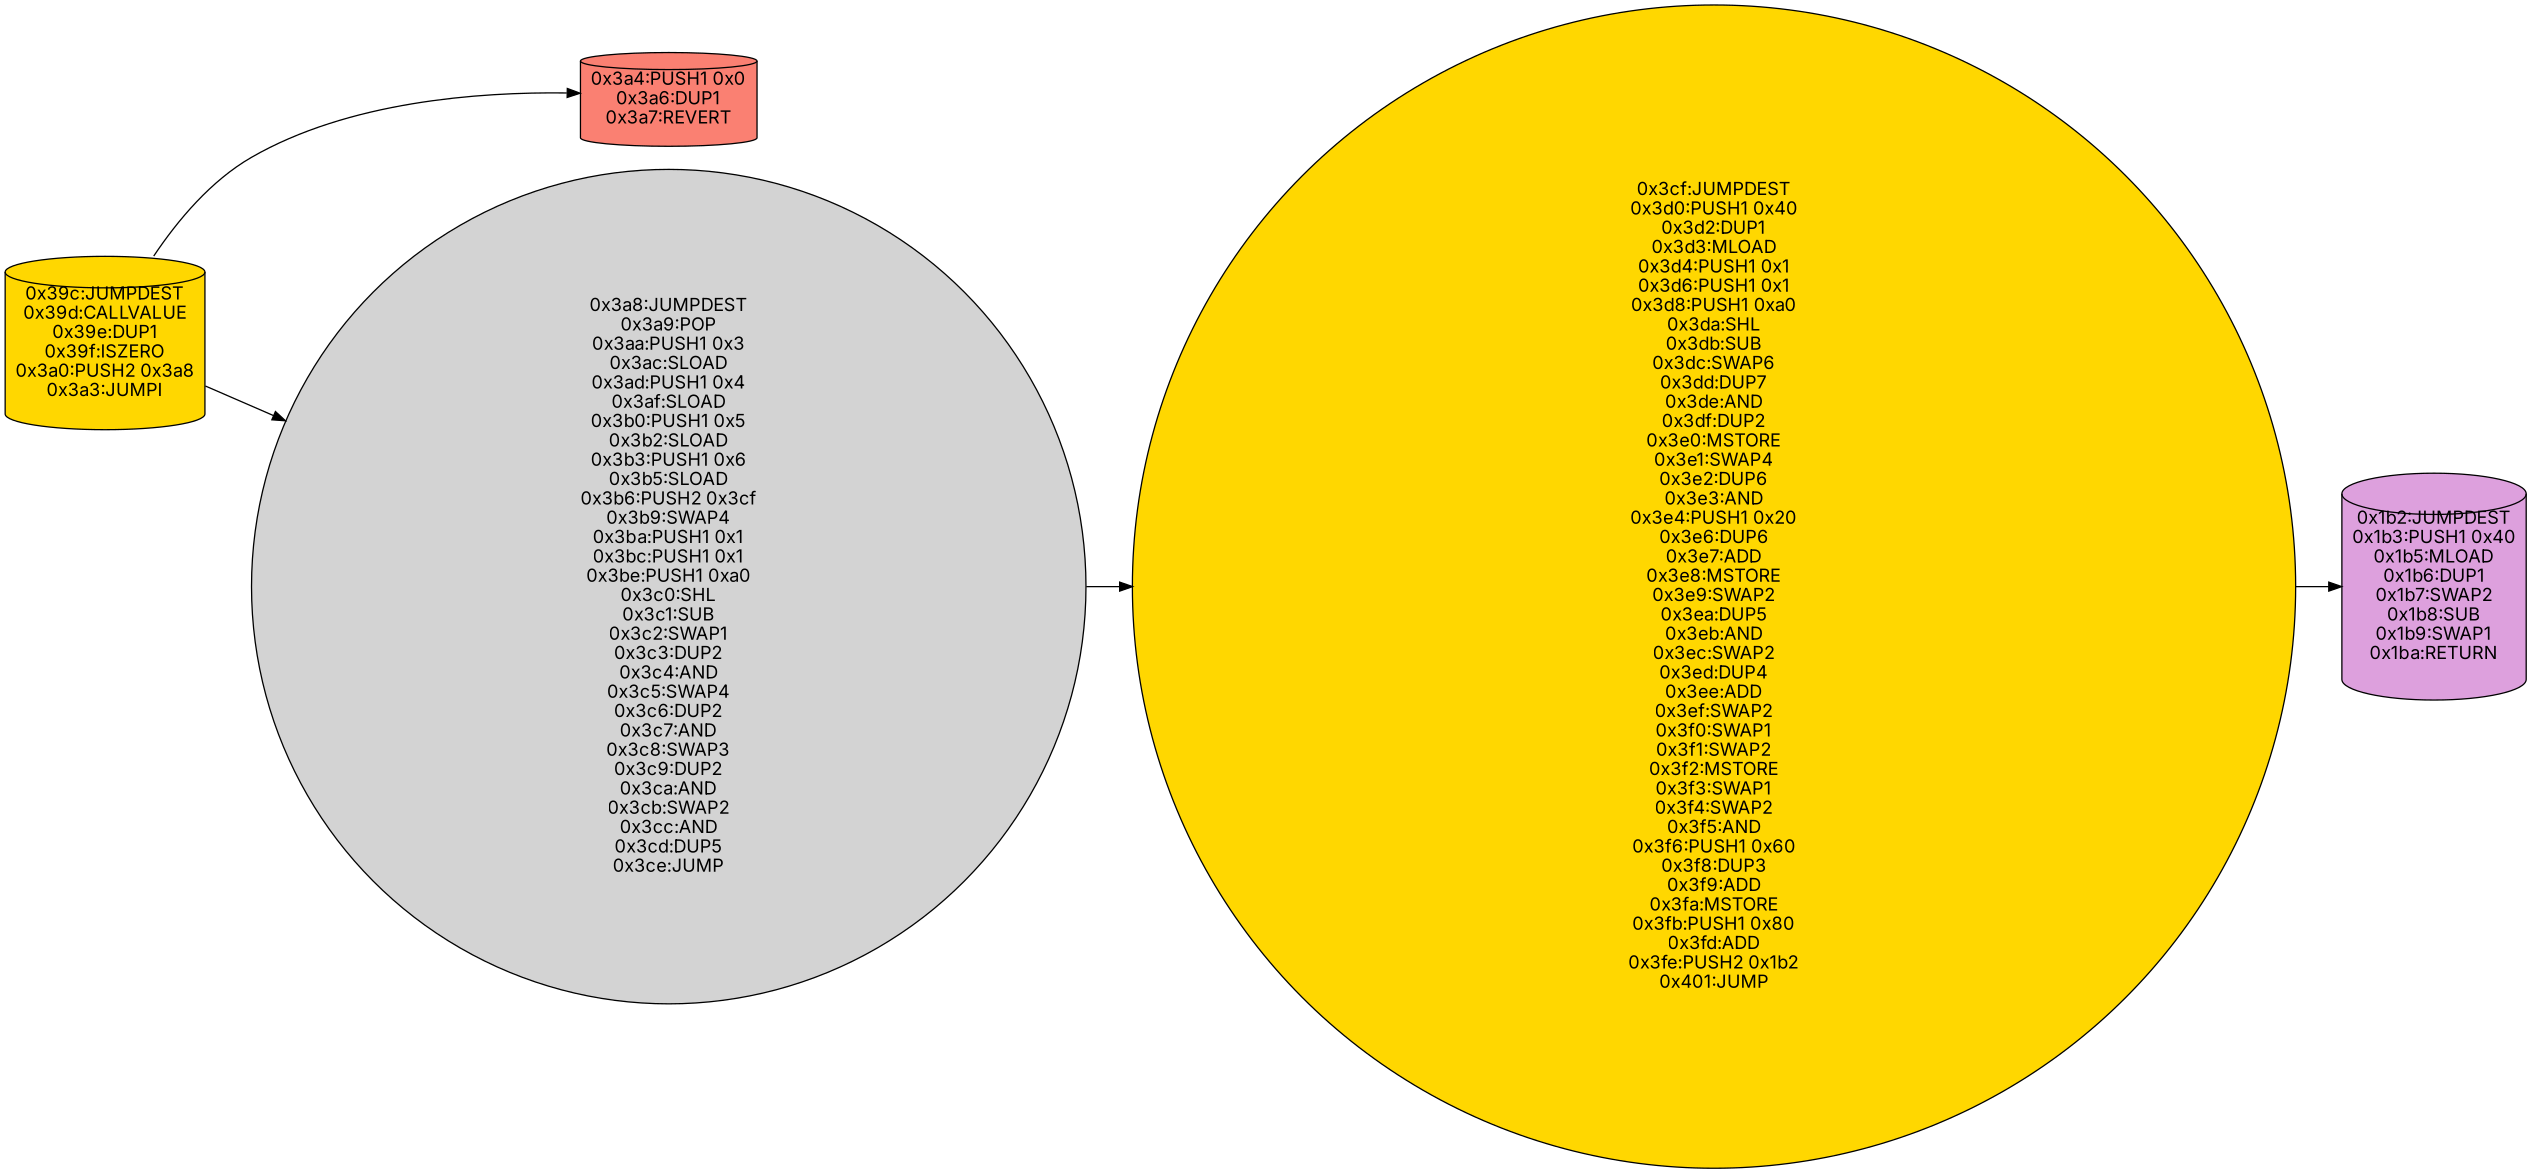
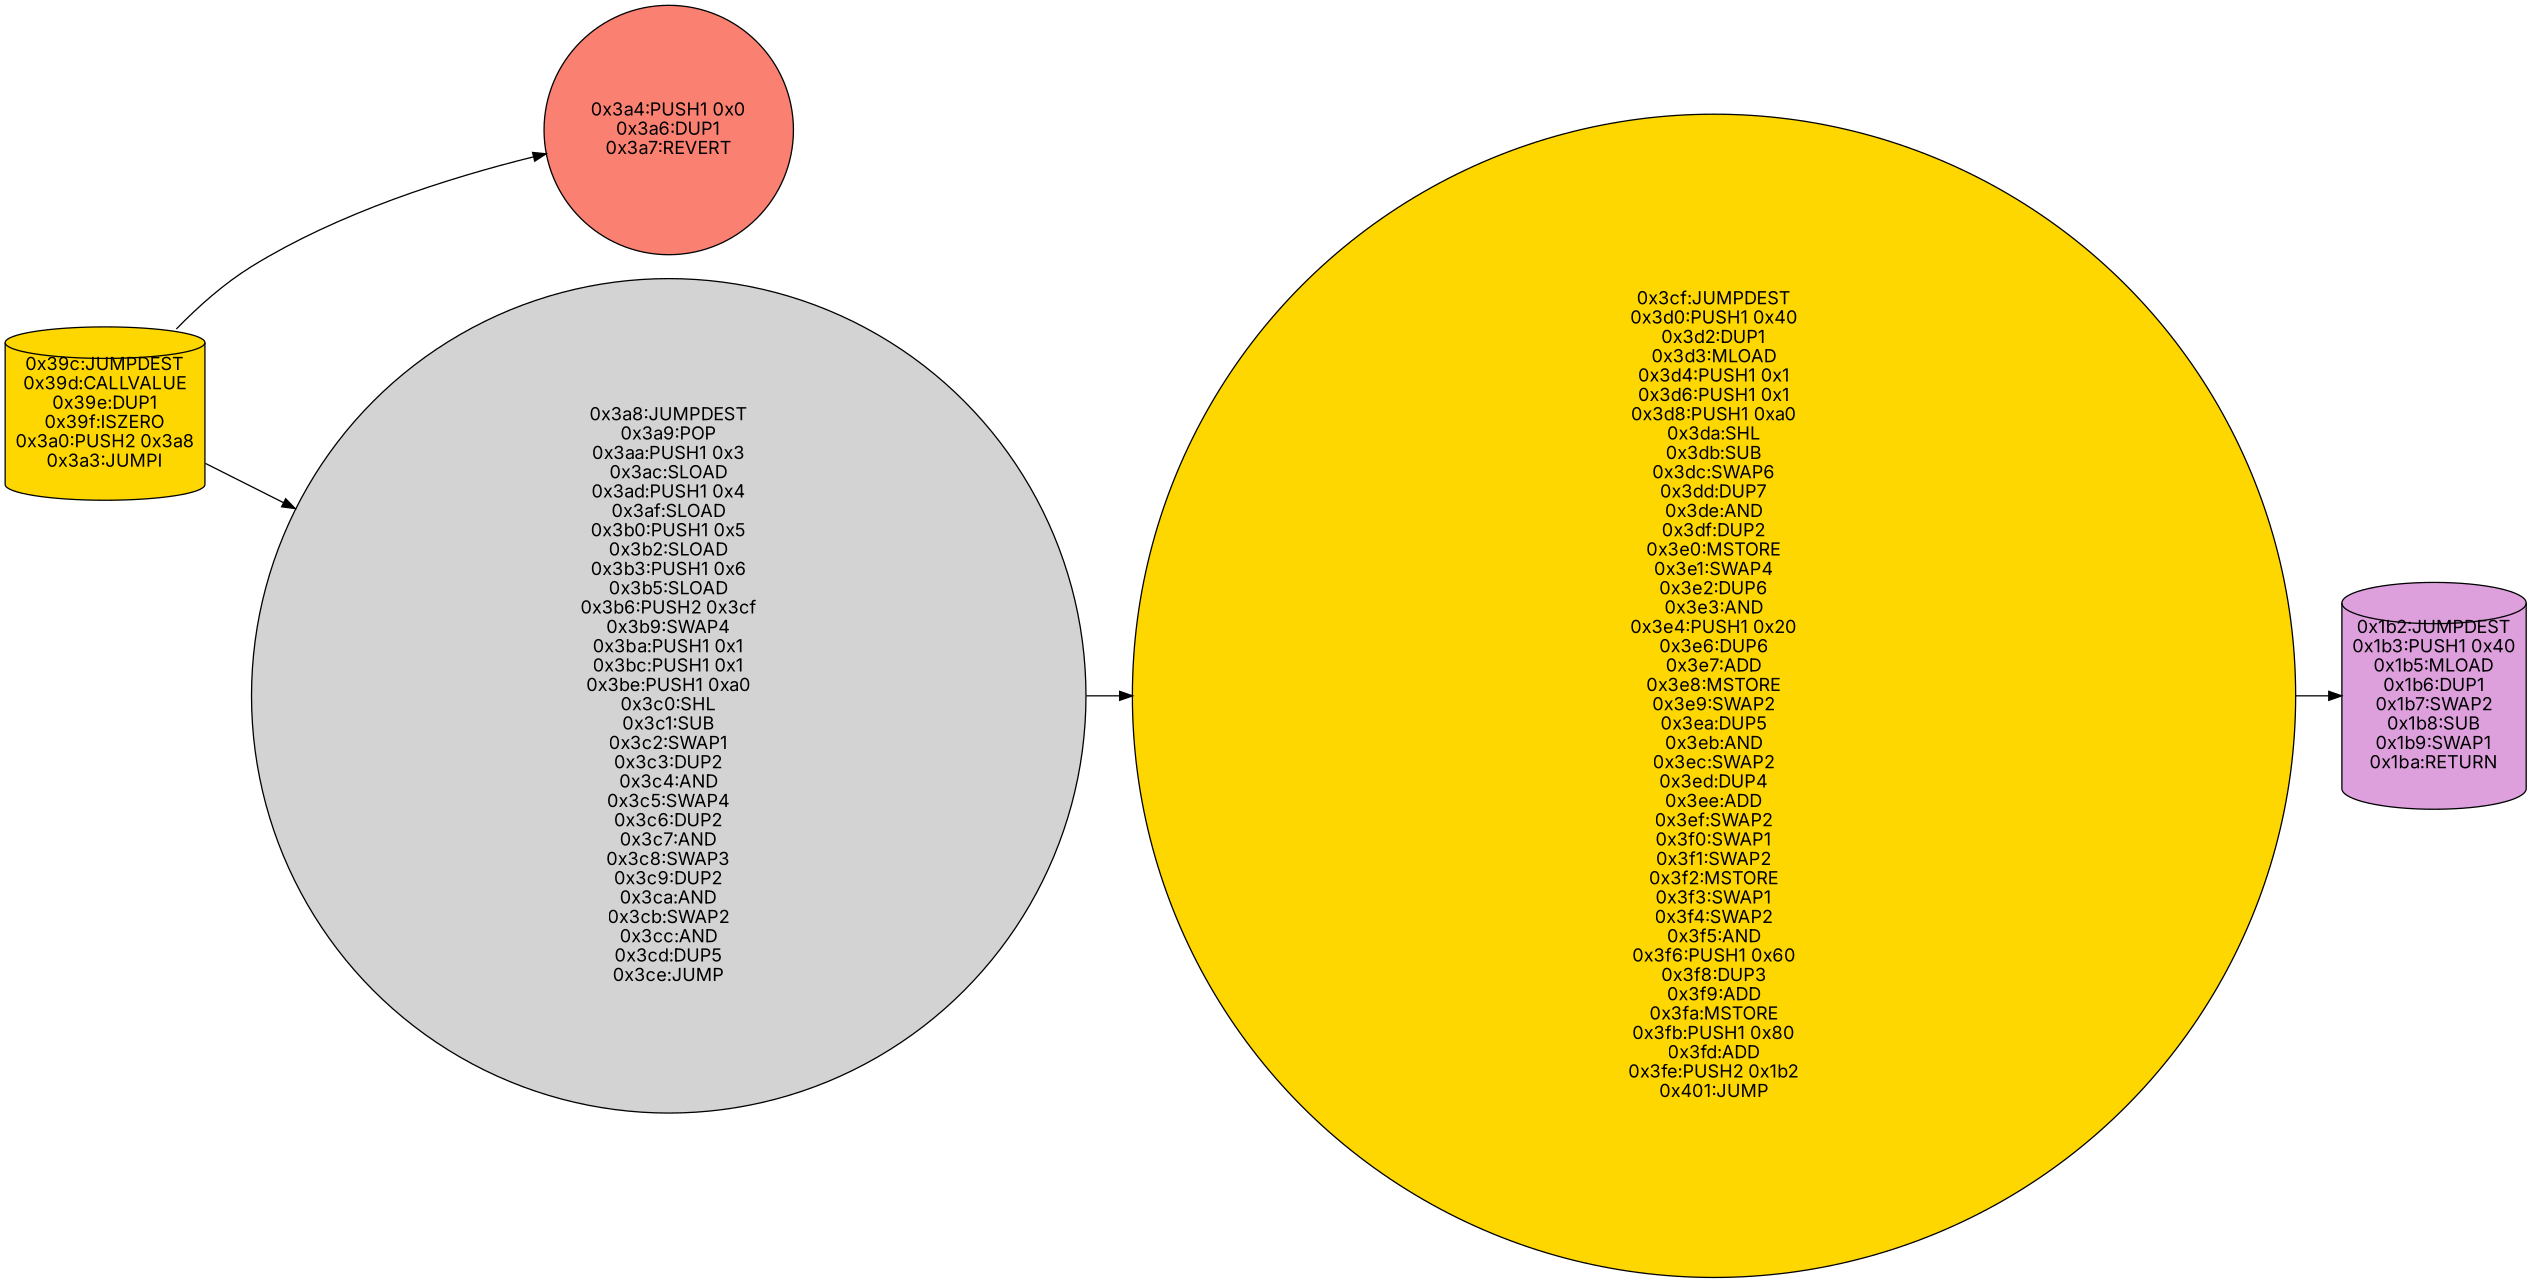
node "0x3a4:PUSH1 0x0 0x3a6:DUP1 0x3a7:REVERT": shape cylinder -> circle
